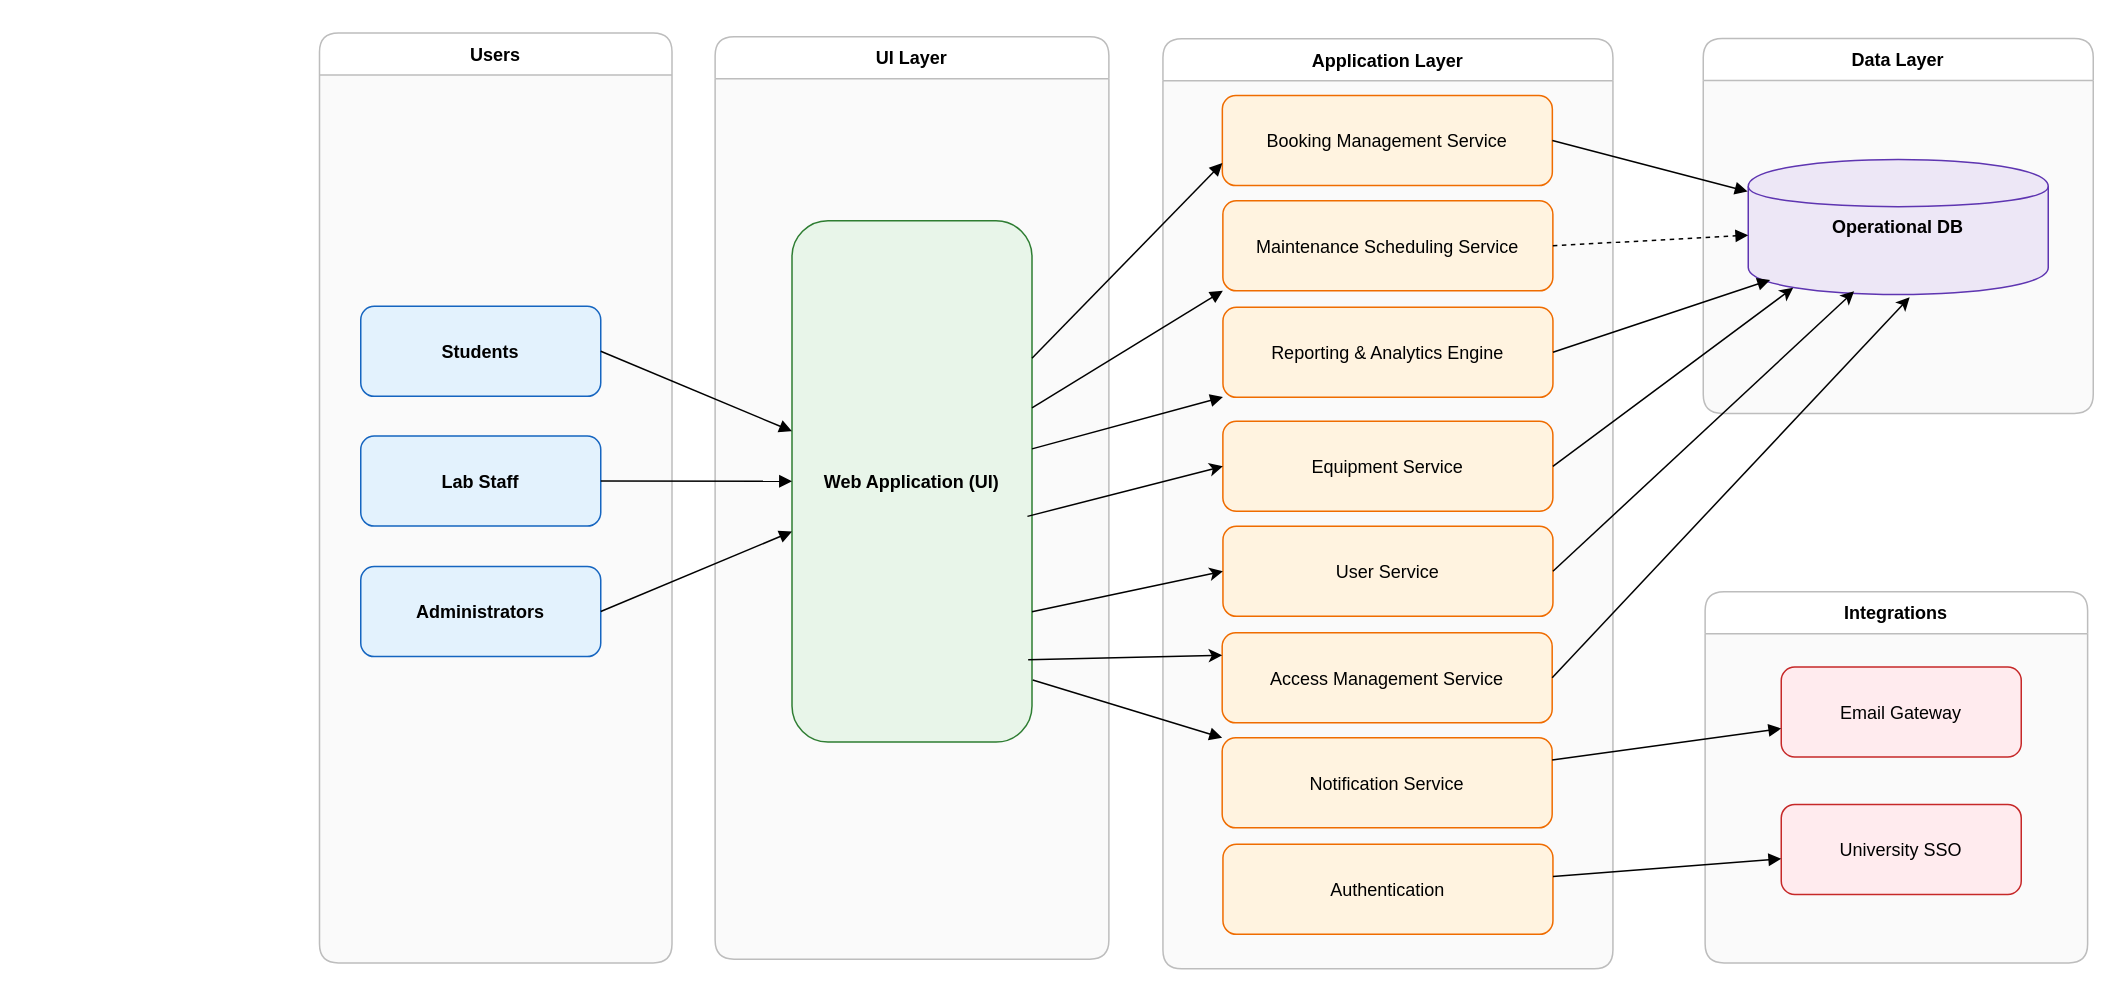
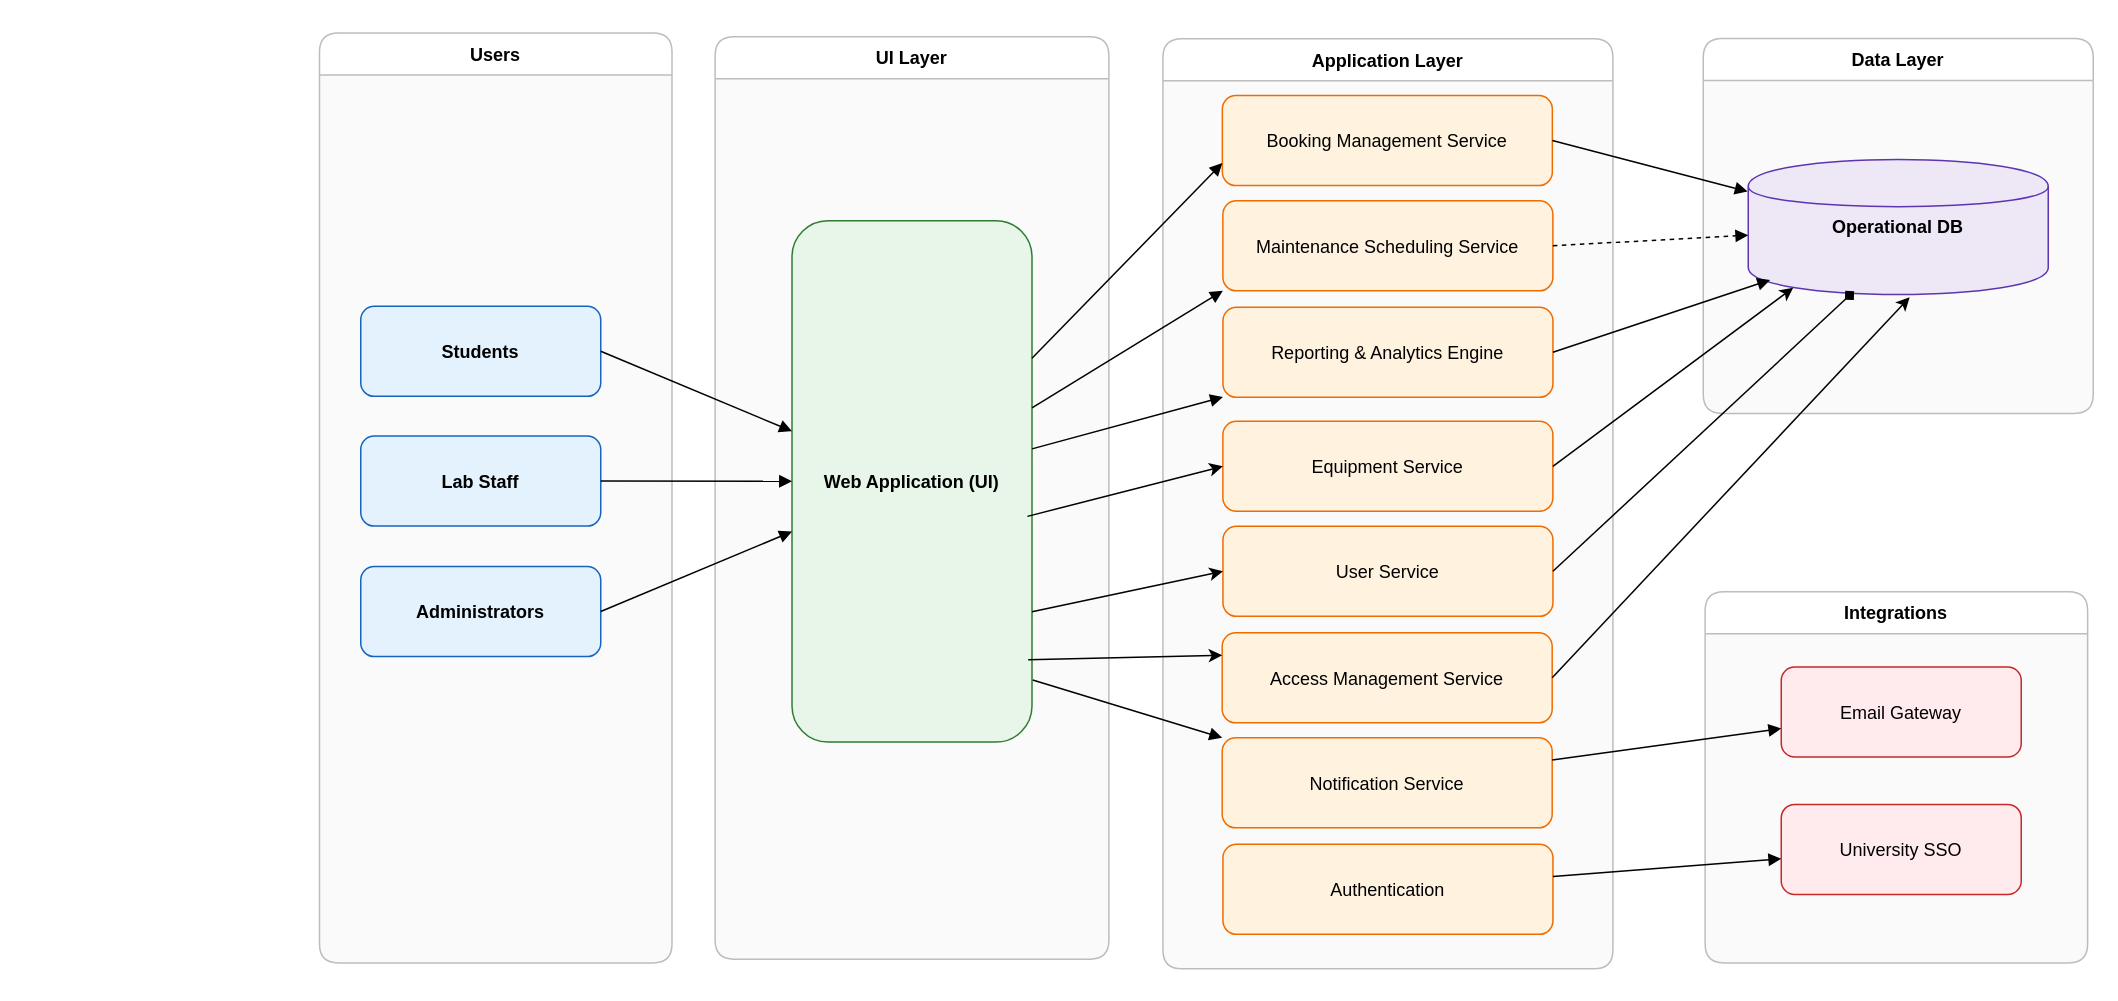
edge "User Service" -> "Operational DB": arrowhead classic -> diamond
